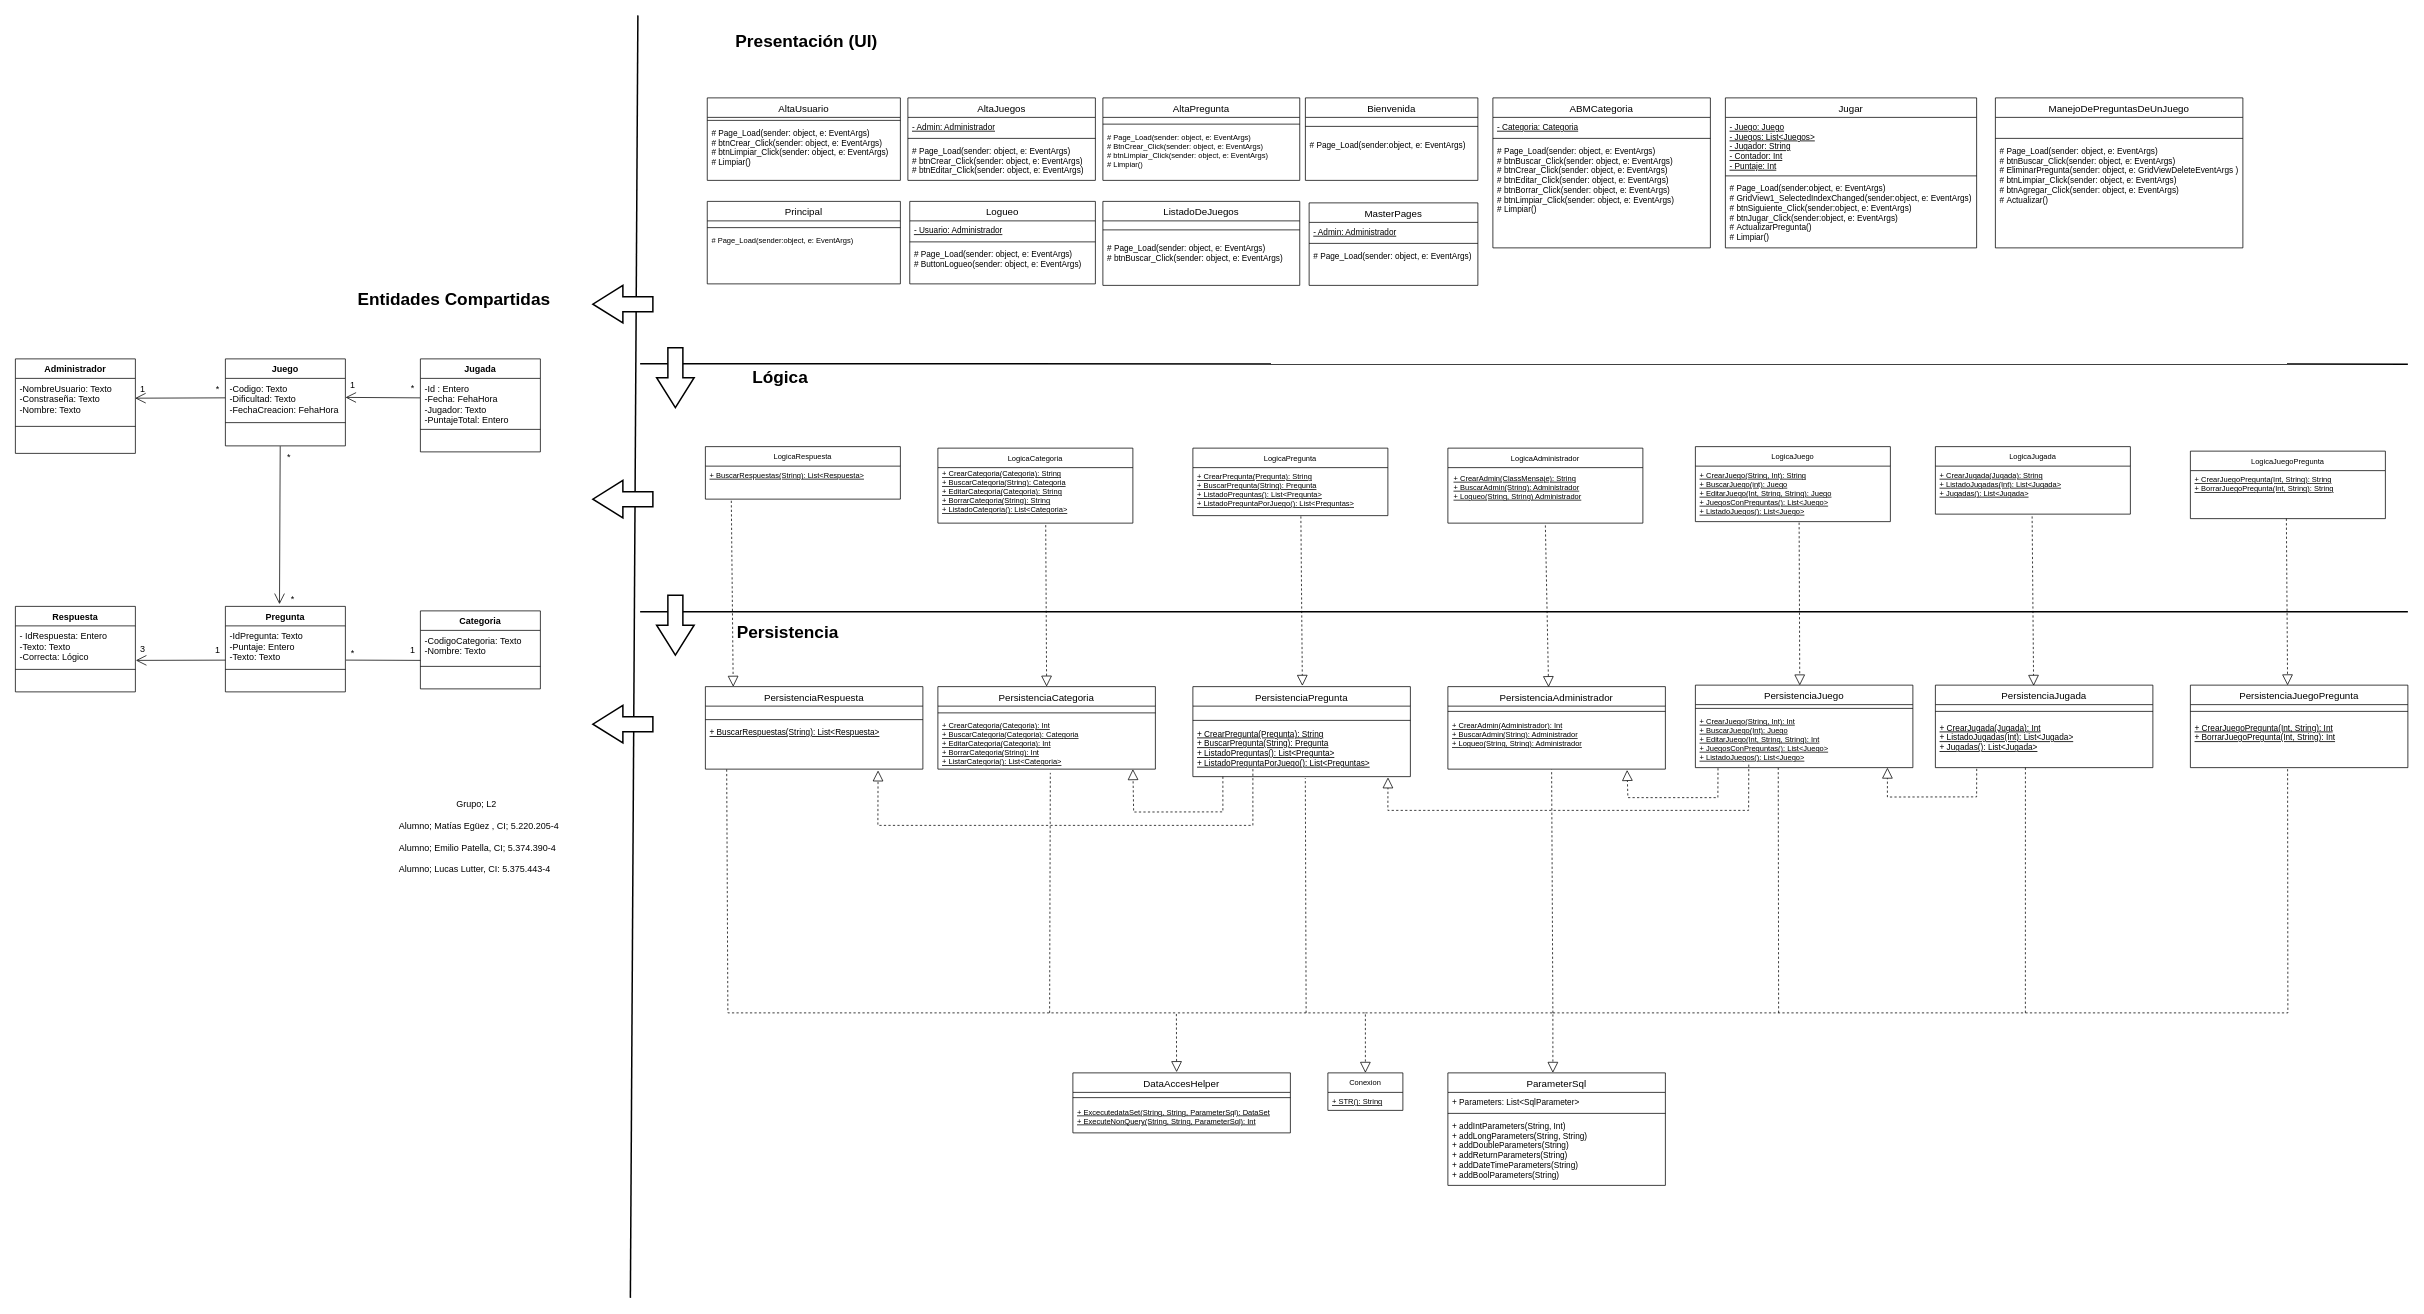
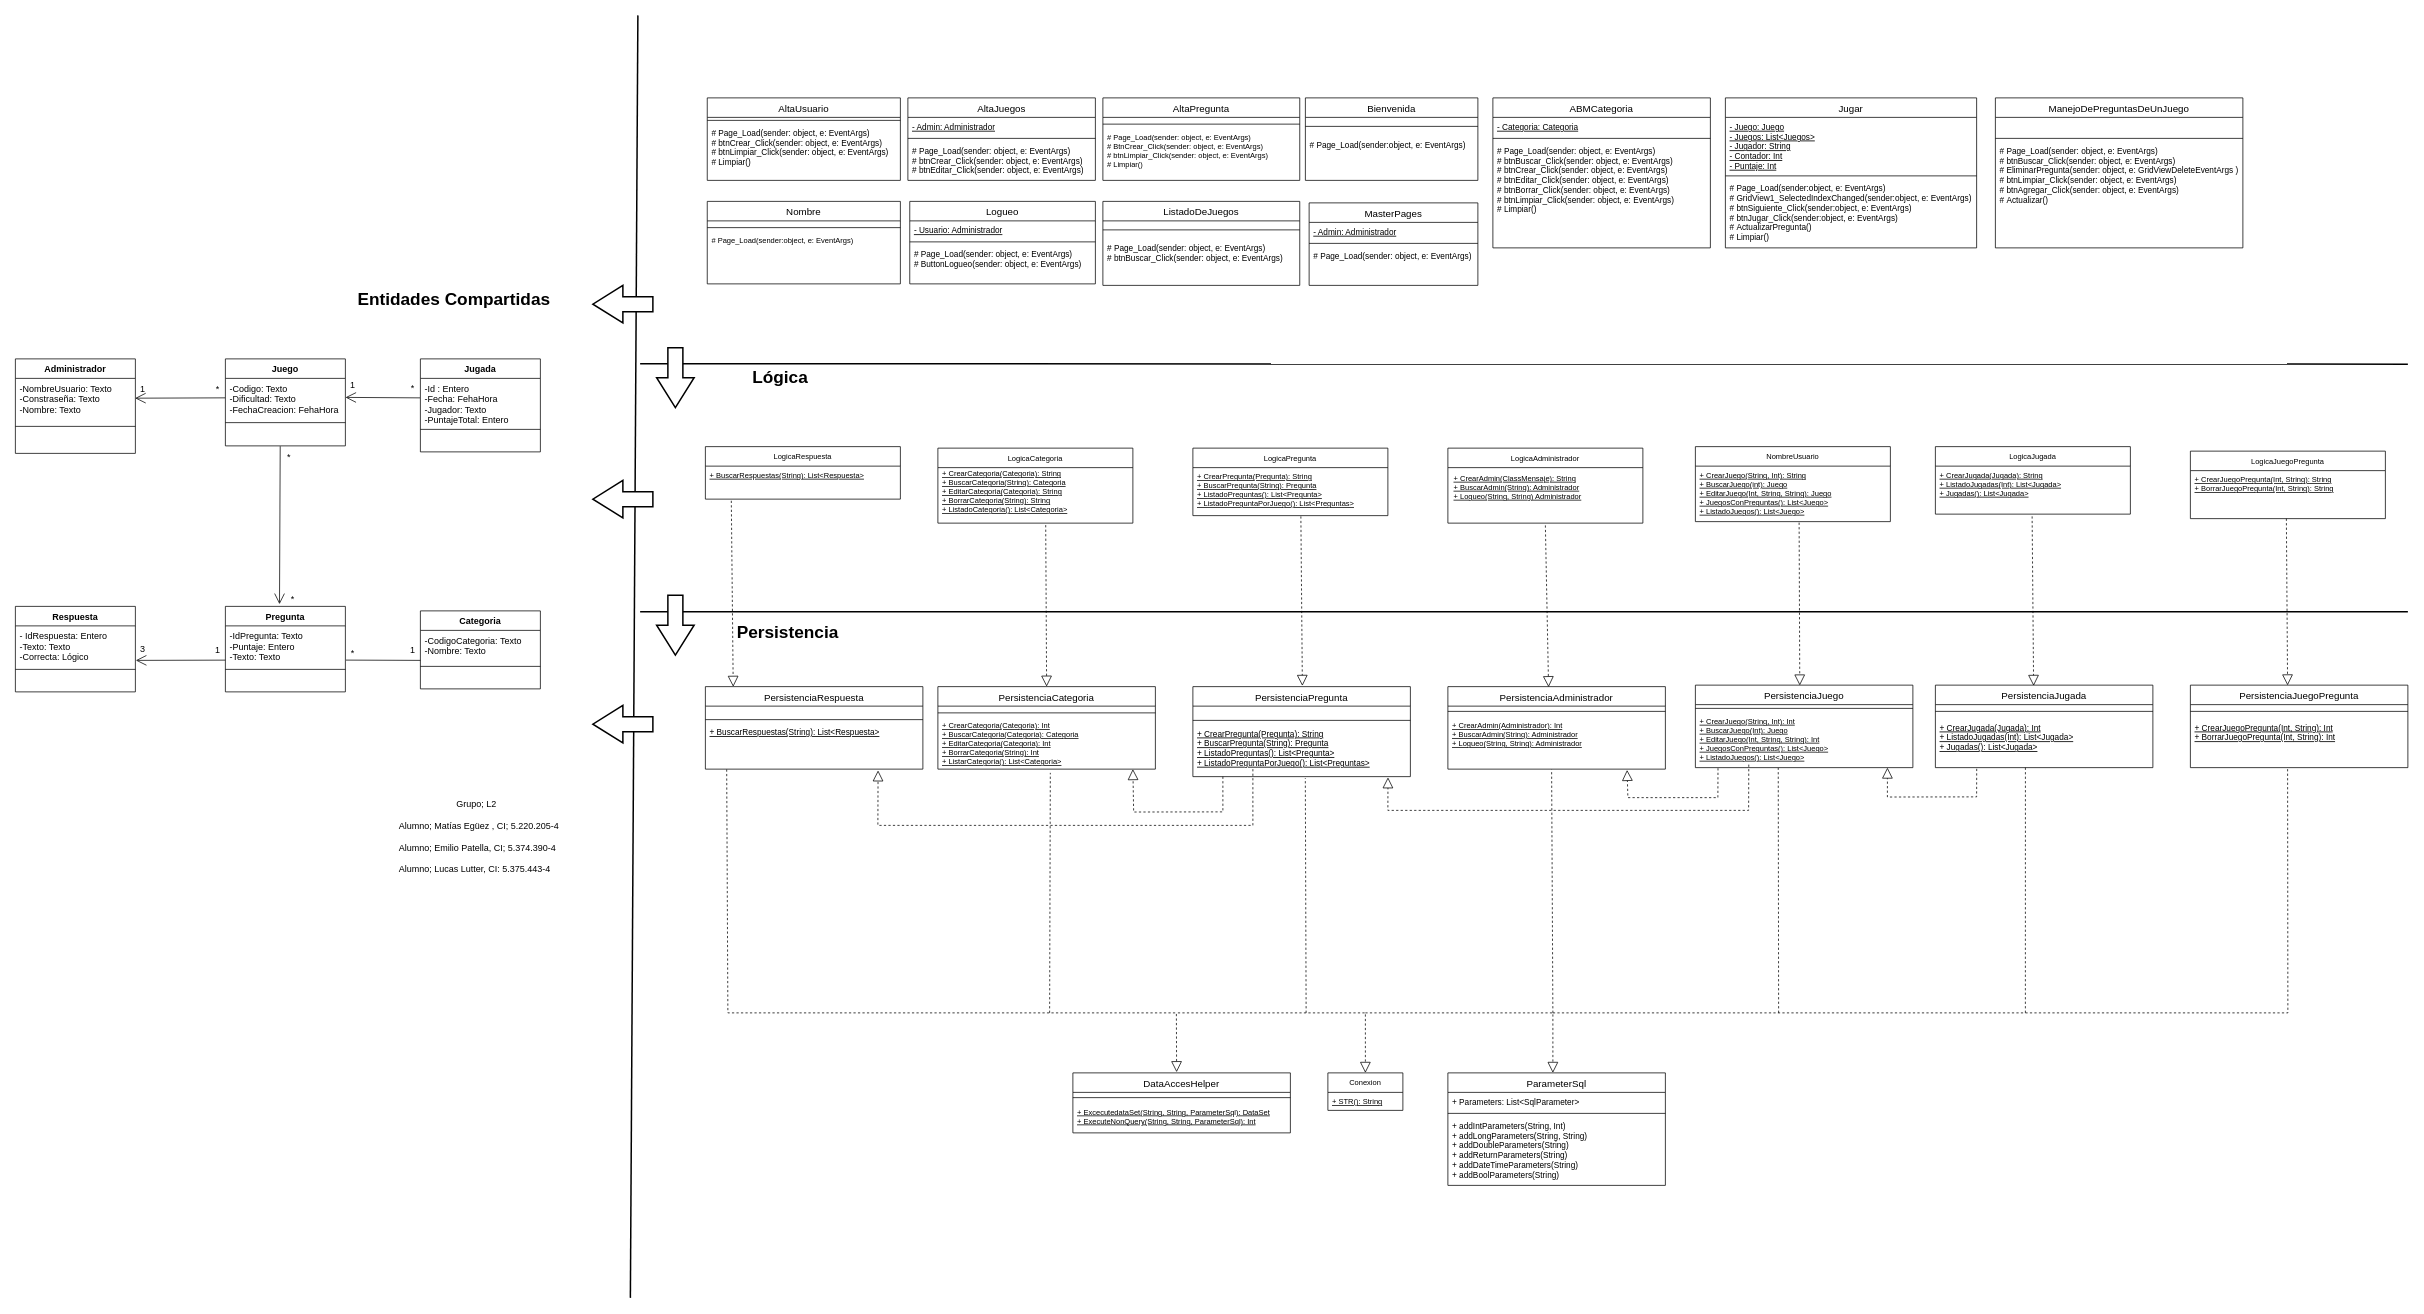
node "Presentación (UI)": removed
node "Principal": label "Principal" -> "Nombre"
node "LogicaJuego": label "LogicaJuego" -> "NombreUsuario"
